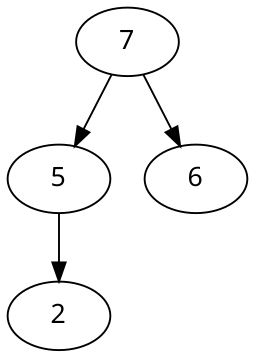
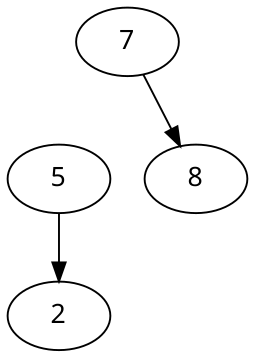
edge "7" -> "5": removed
node "6": label "6" -> "8"
